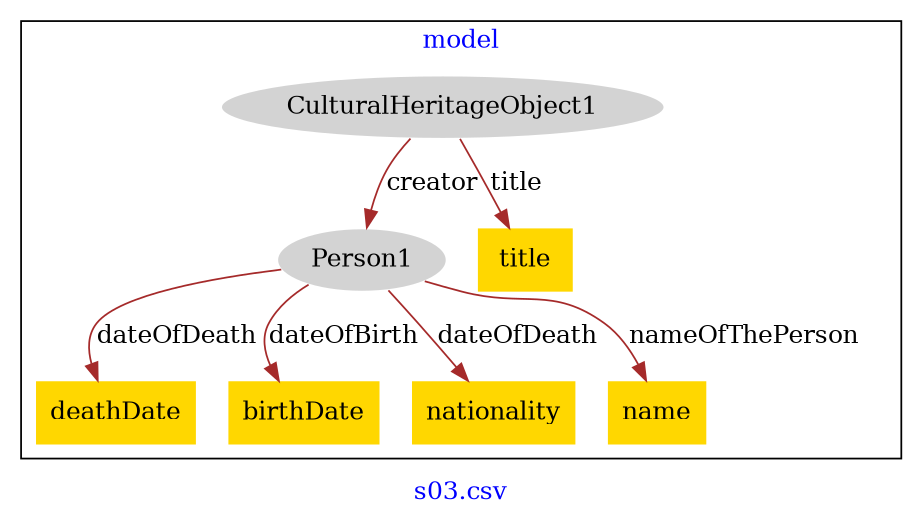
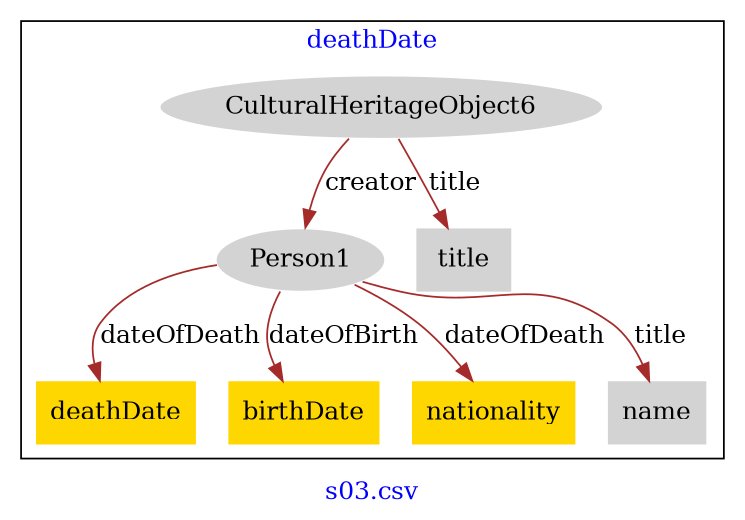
cluster "model": label "model" -> "deathDate"
node "CulturalHeritageObject1": label "CulturalHeritageObject1" -> "CulturalHeritageObject6"
node "title": fillcolor gold -> lightgray
edge "Person1" -> "name": label "nameOfThePerson" -> "title"
node "name": fillcolor gold -> lightgray
